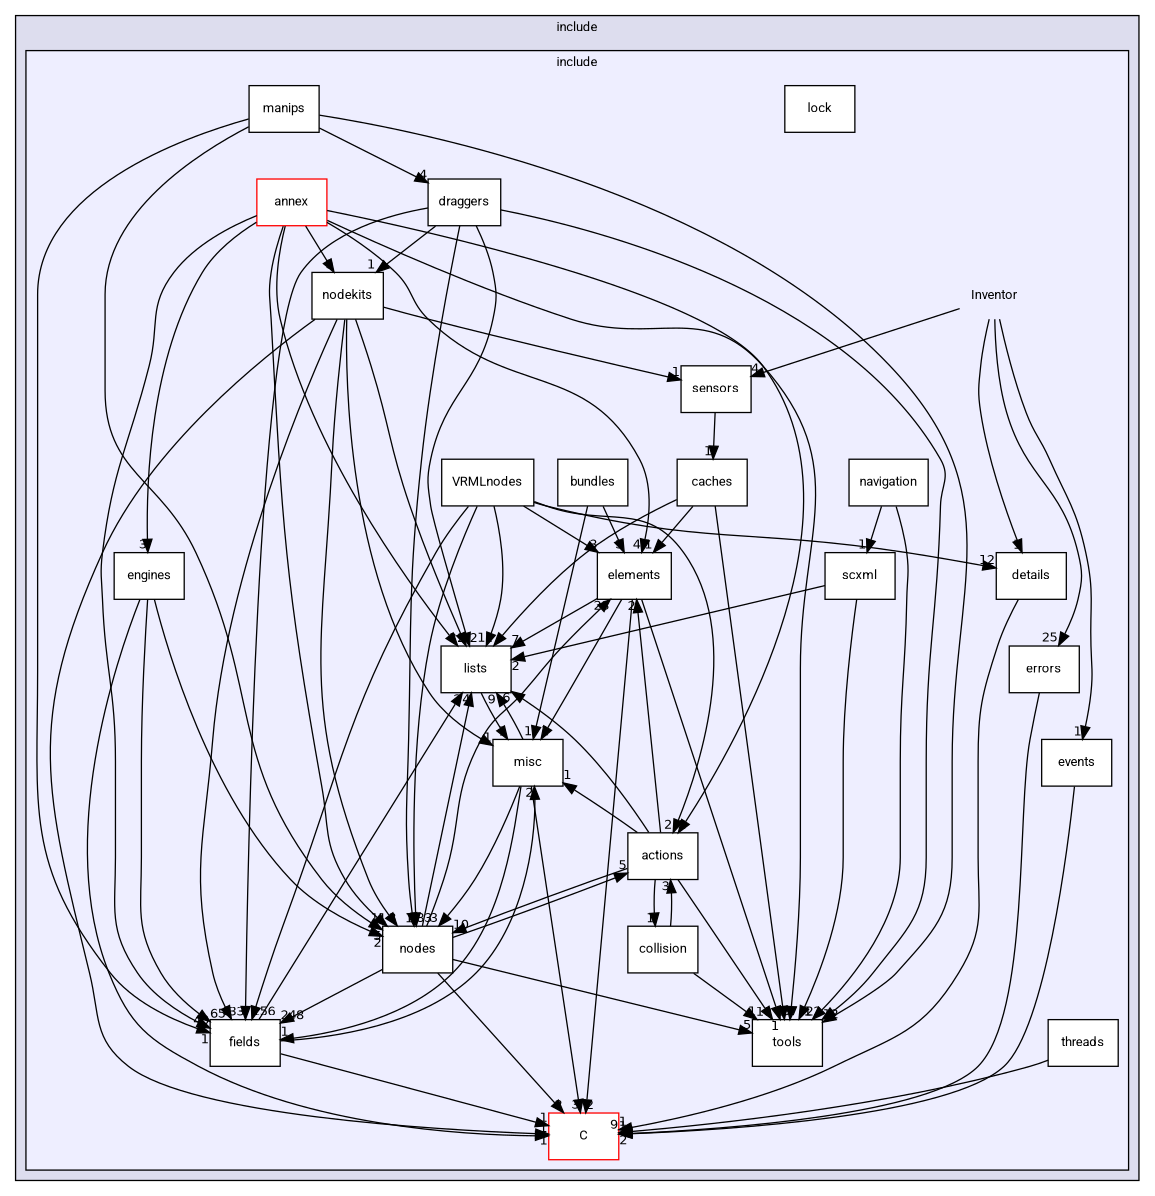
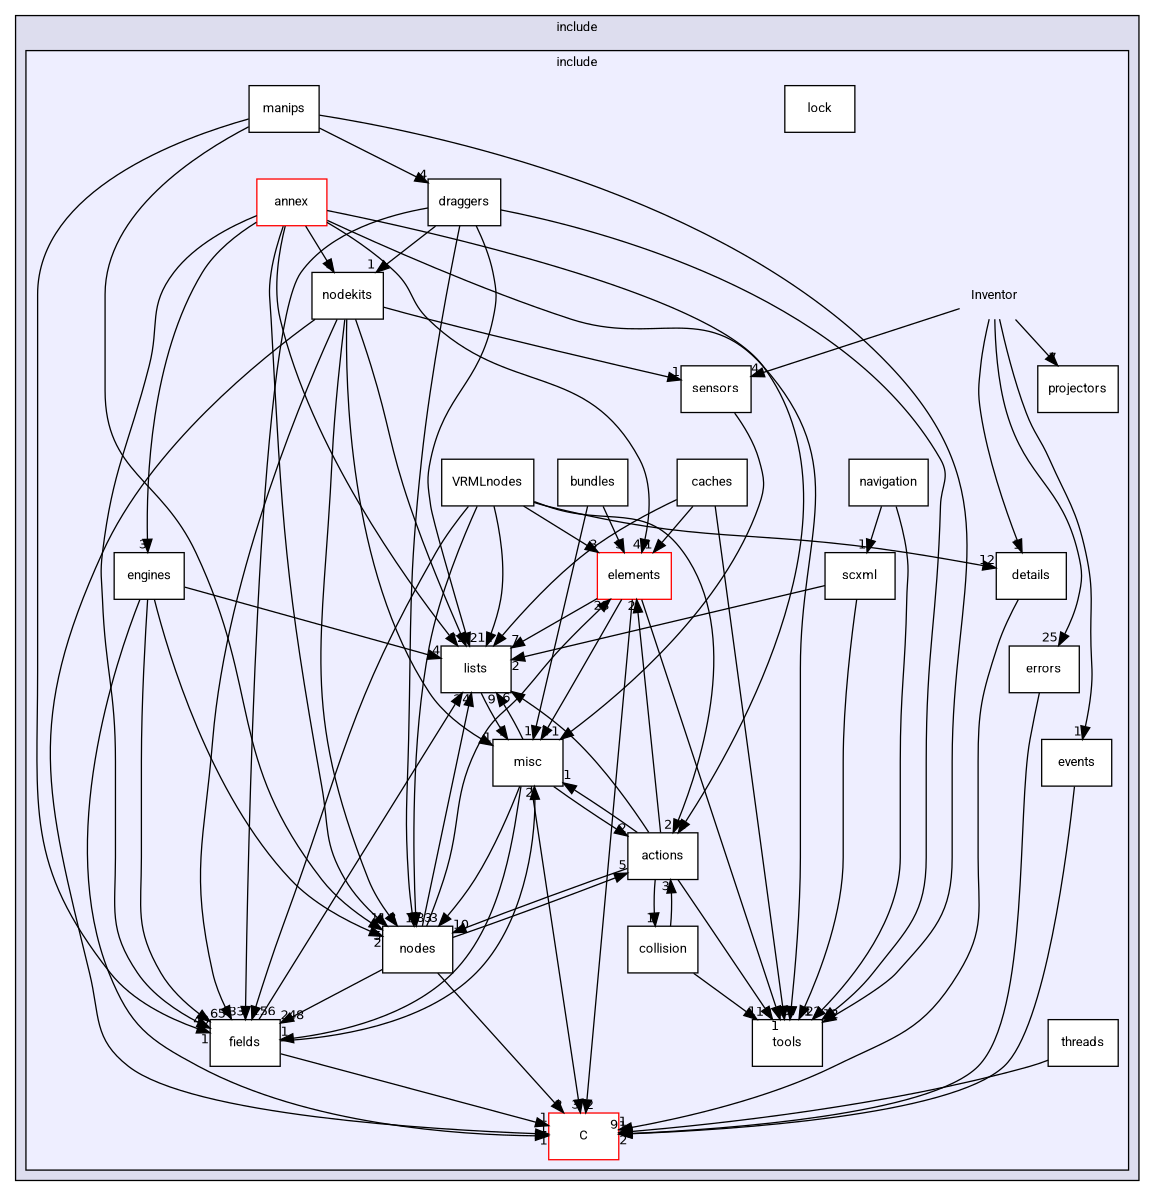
node "projectors": added
edge "sensors" -> "caches": now "sensors" -> "misc"
node "elements": color black -> red
edge "engines" -> "lists": added
edge "misc" -> "actions": added
edge "nodes" -> "tools": removed
